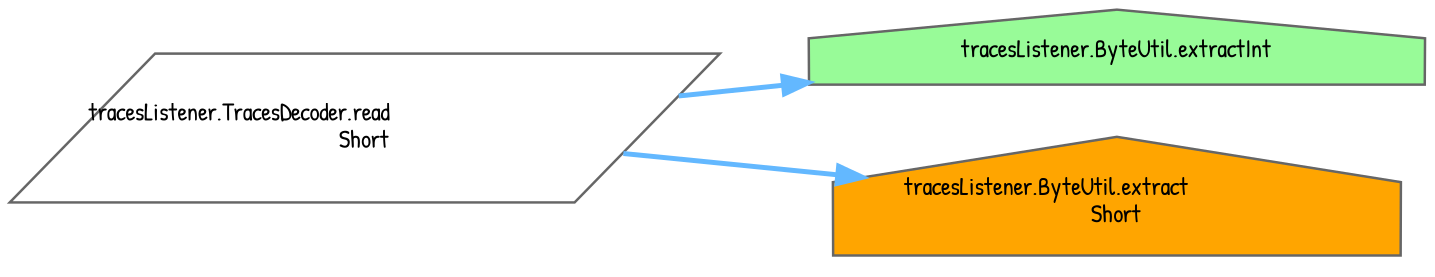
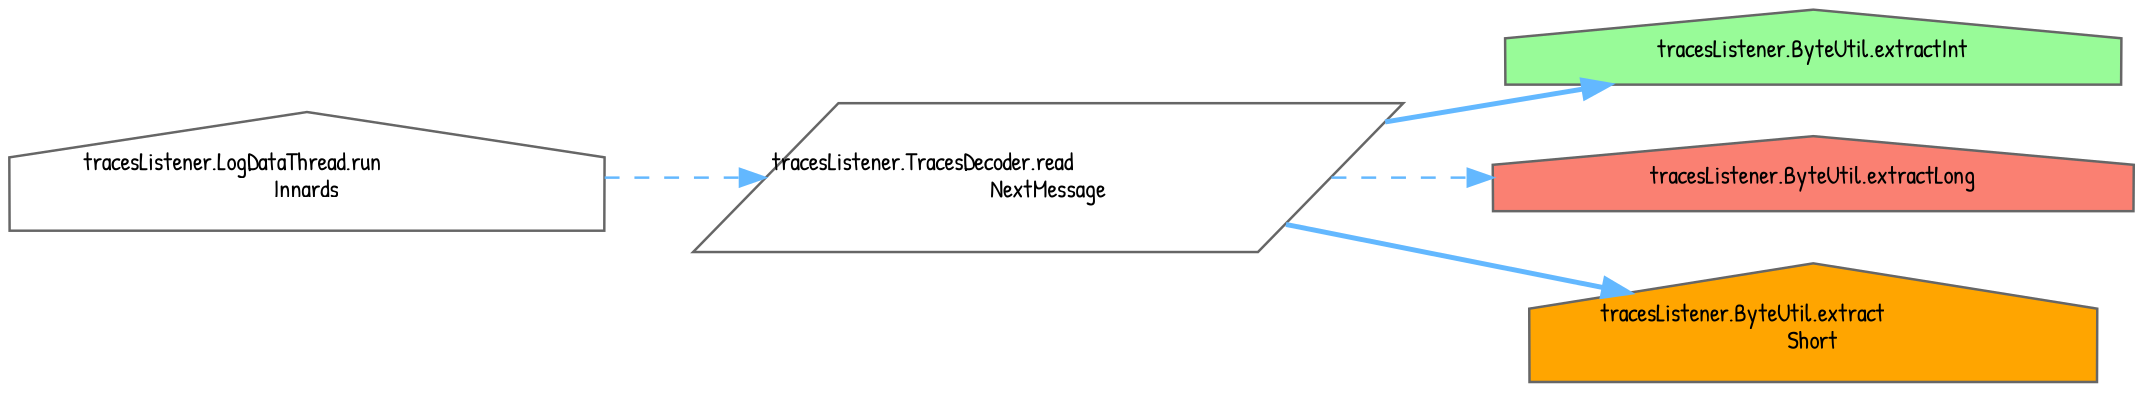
node "tracesListener.TracesDecoder.read Short": label "tracesListener.TracesDecoder.read Short" -> "tracesListener.TracesDecoder.read NextMessage"
node "tracesListener.LogDataThread.run Innards": added
node "tracesListener.ByteUtil.extractLong": added
